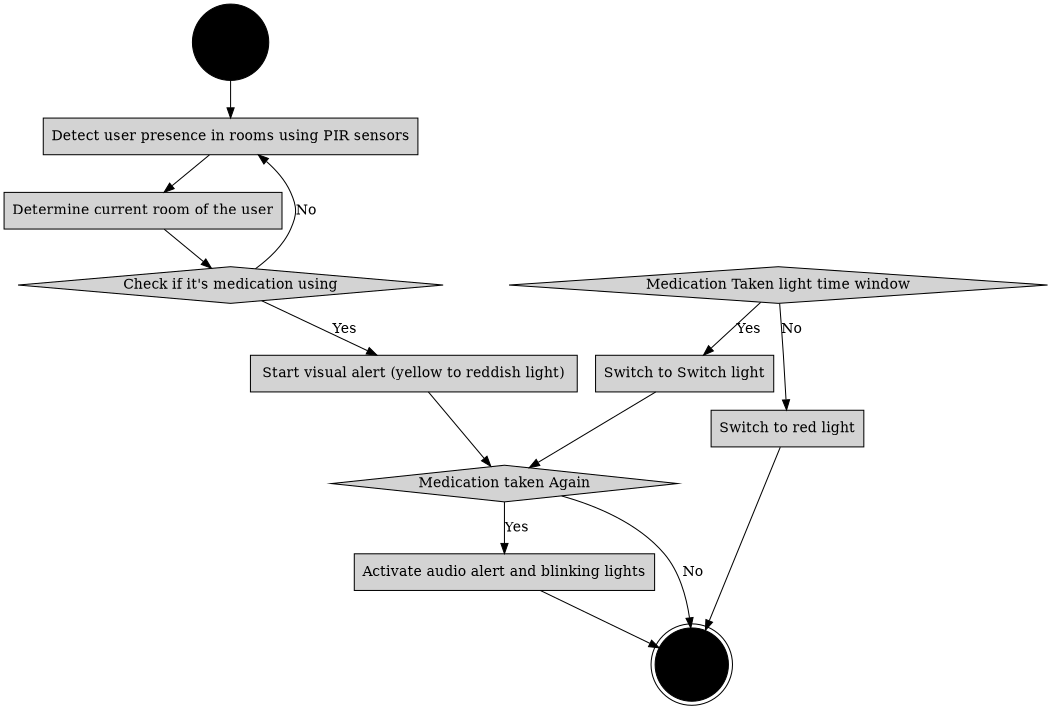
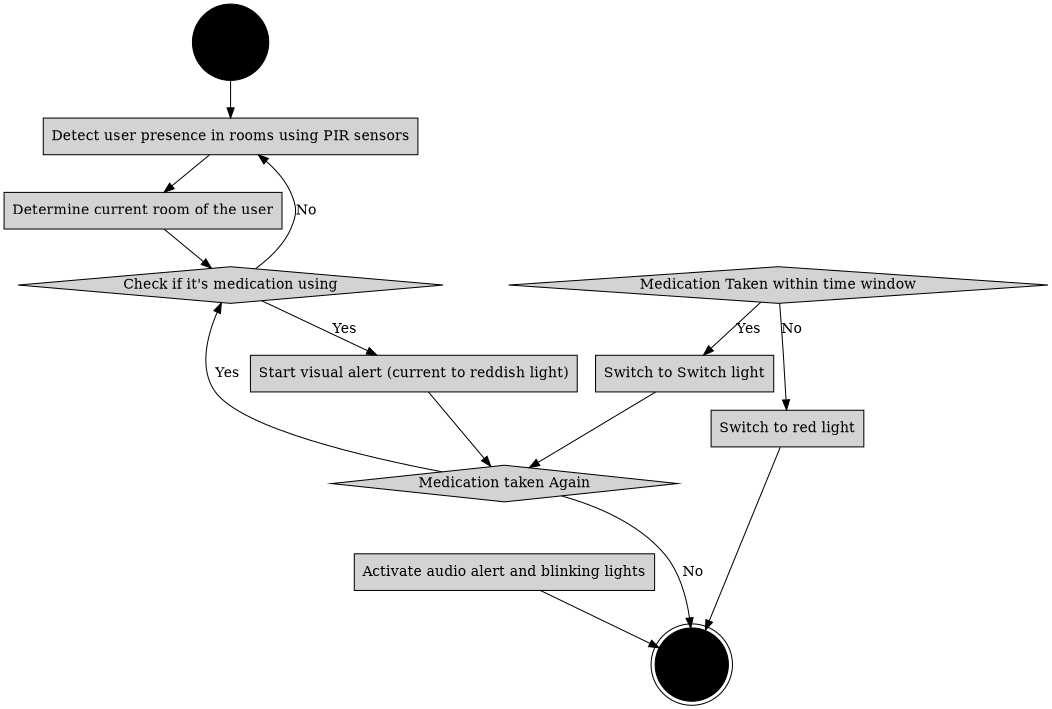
node "Medication Taken light time window": label "Medication Taken light time window" -> "Medication Taken within time window"
node "Start visual alert (yellow to reddish light)": label "Start visual alert (yellow to reddish light)" -> "Start visual alert (current to reddish light)"
edge "Medication taken Again" -> "Activate audio alert and blinking lights": now "Medication taken Again" -> "Check if it's medication using"
